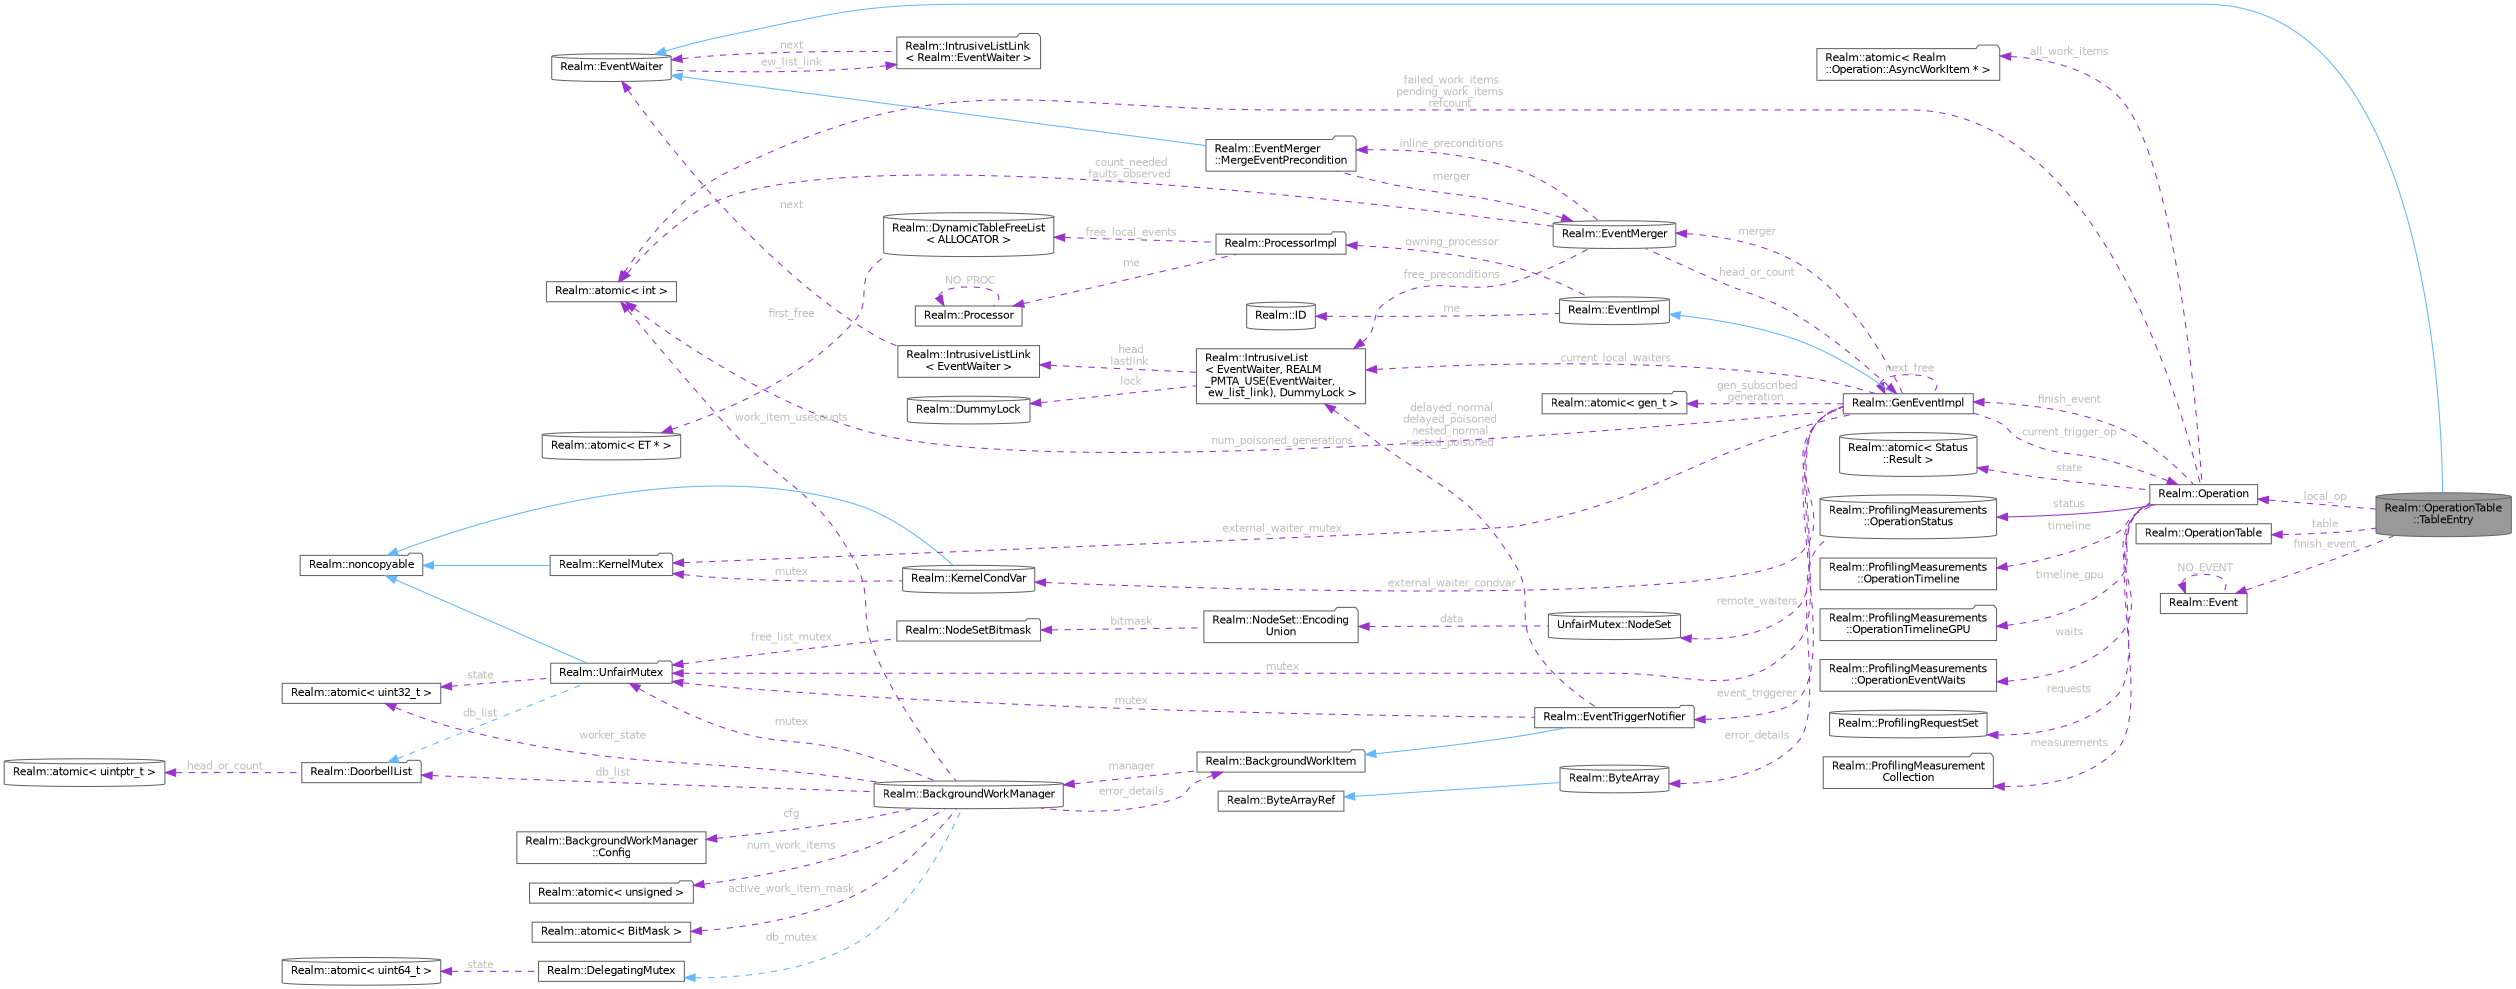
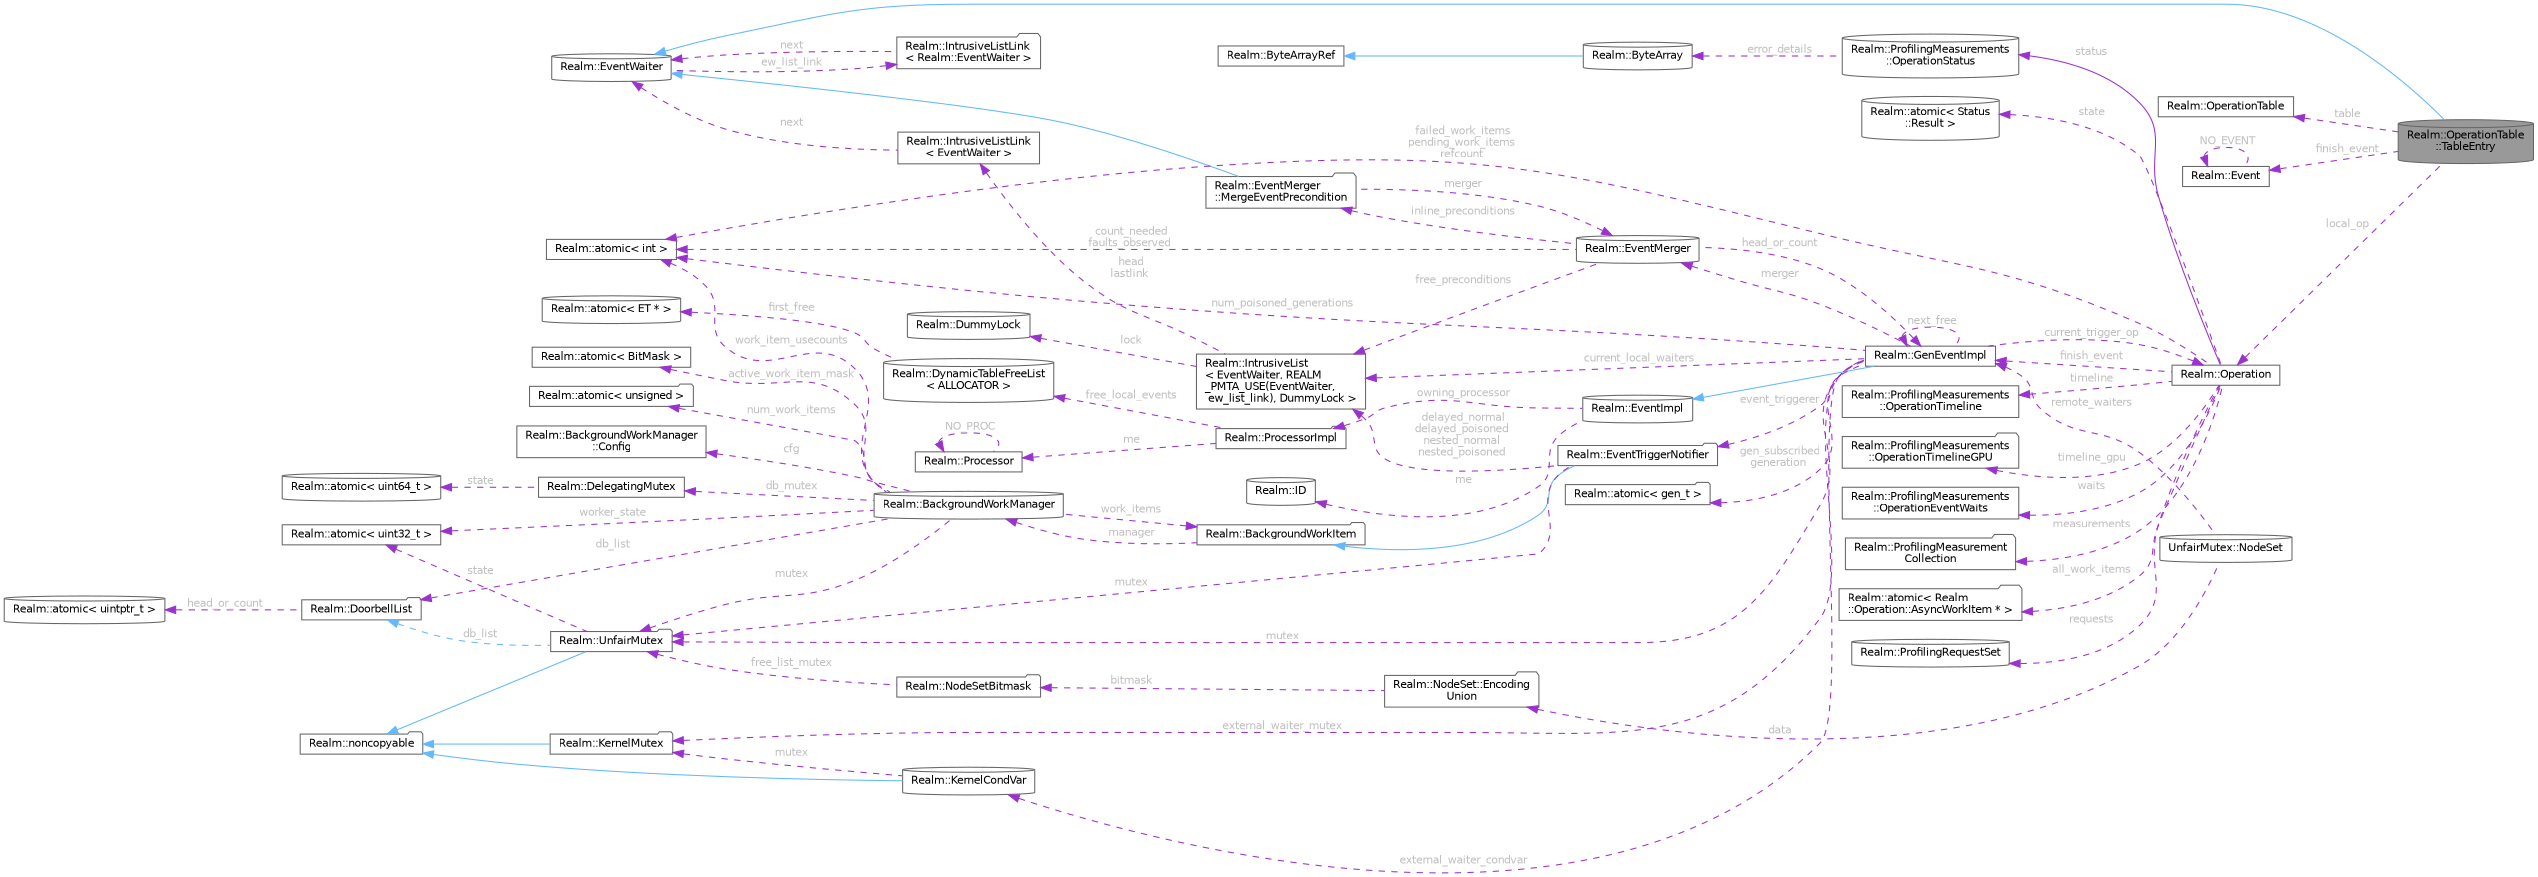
edge "Realm::GenEventImpl" -> "UnfairMutex::NodeSet": reversed
edge "Realm::BackgroundWorkManager" -> "Realm::BackgroundWorkItem": label " error_details" -> " work_items"
edge "Realm::BackgroundWorkManager" -> "Realm::DelegatingMutex": color steelblue1 -> darkorchid3
